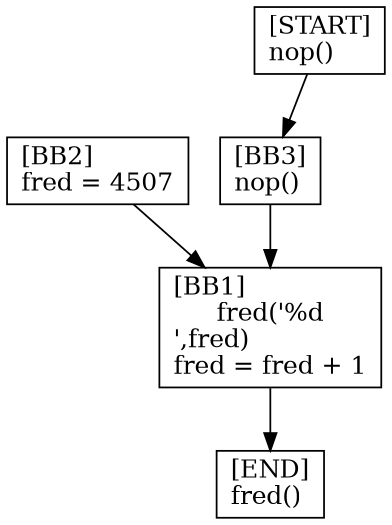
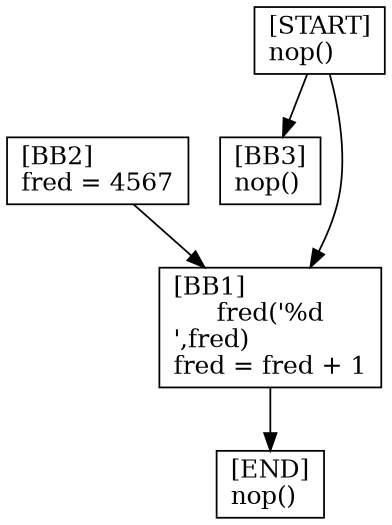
node "[BB2] fred = 4507": label "[BB2] fred = 4507" -> "[BB2] fred = 4567"
edge "[BB3] nop()" -> "[BB1] fred('%d ',fred) fred = fred + 1": now "[START] nop()" -> "[BB1] fred('%d ',fred) fred = fred + 1"
node "[END] fred()": label "[END] fred()" -> "[END] nop()"
